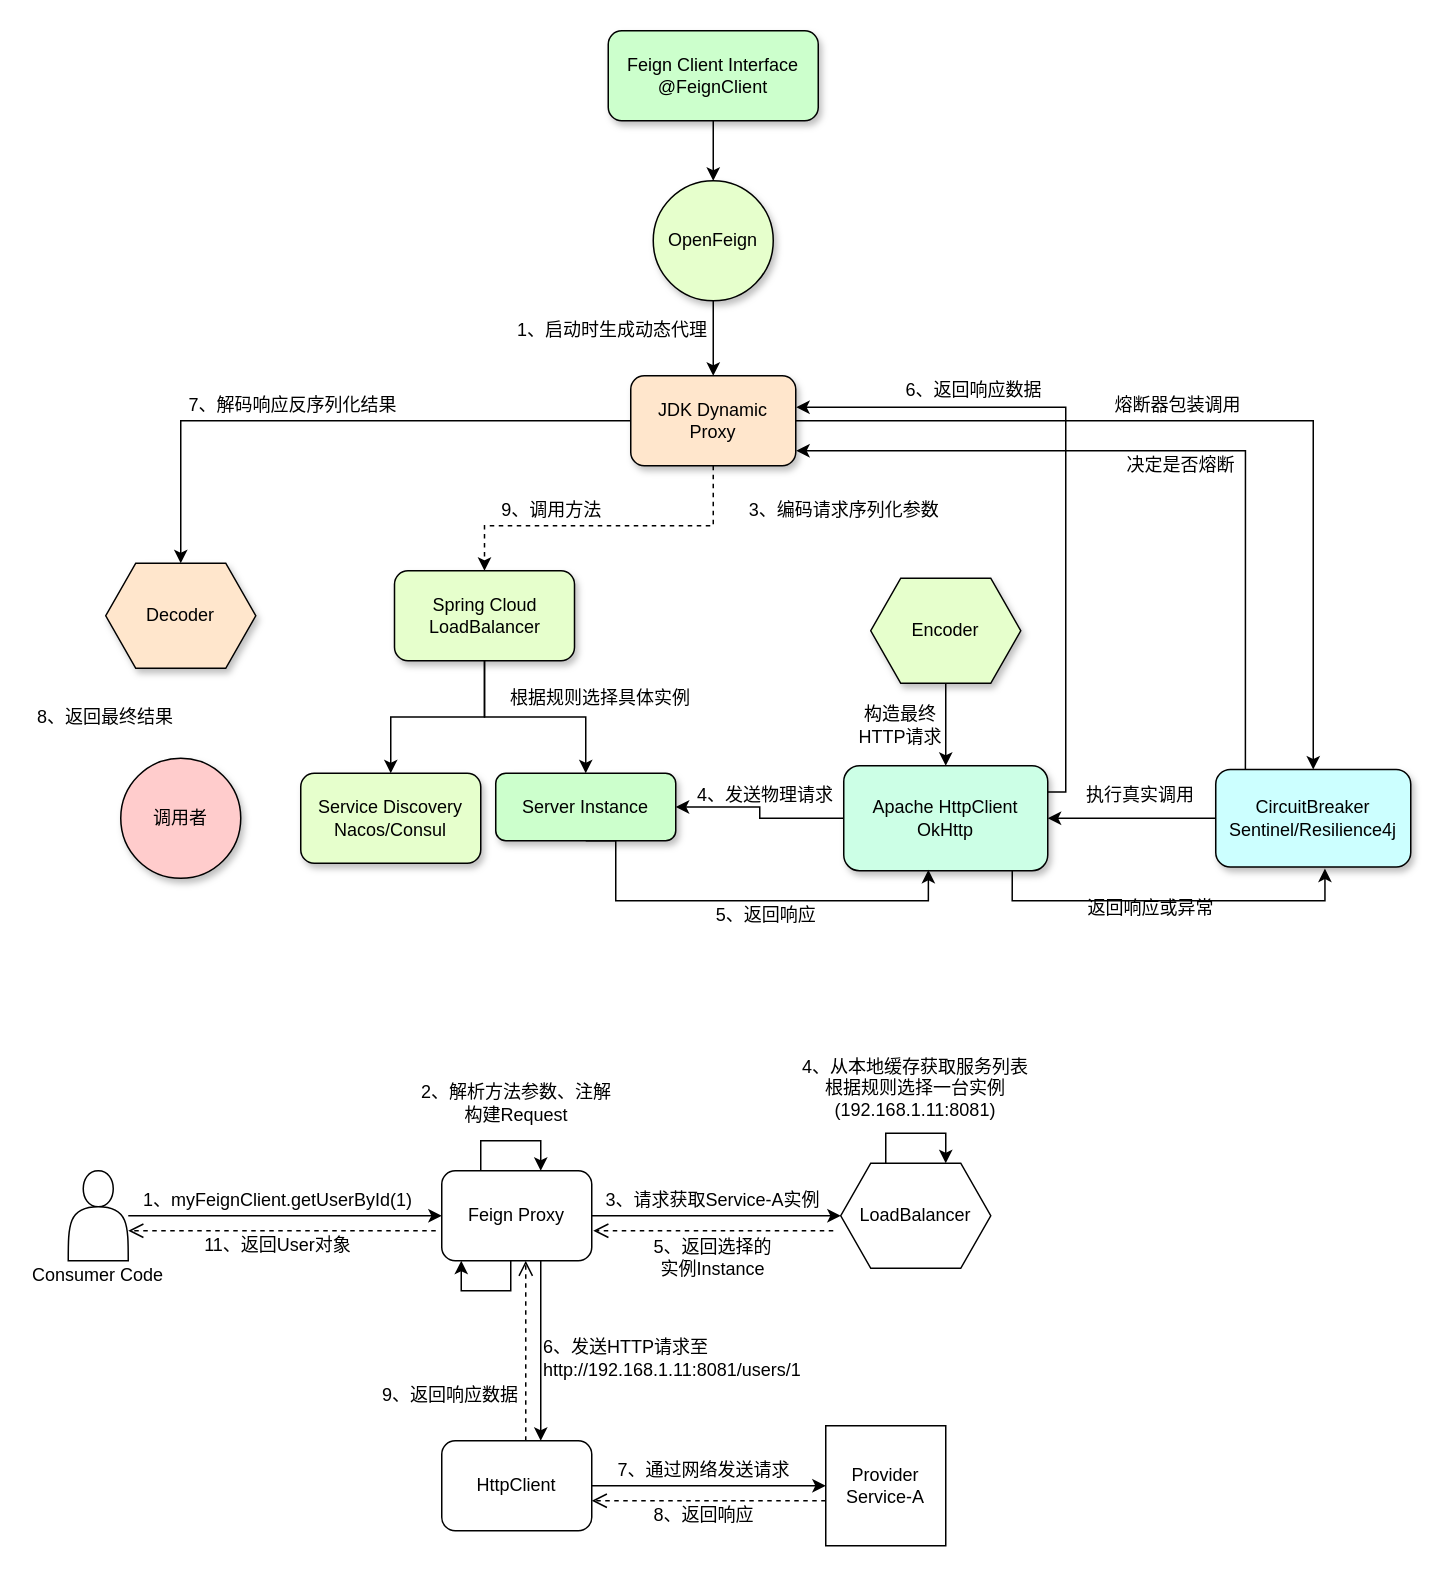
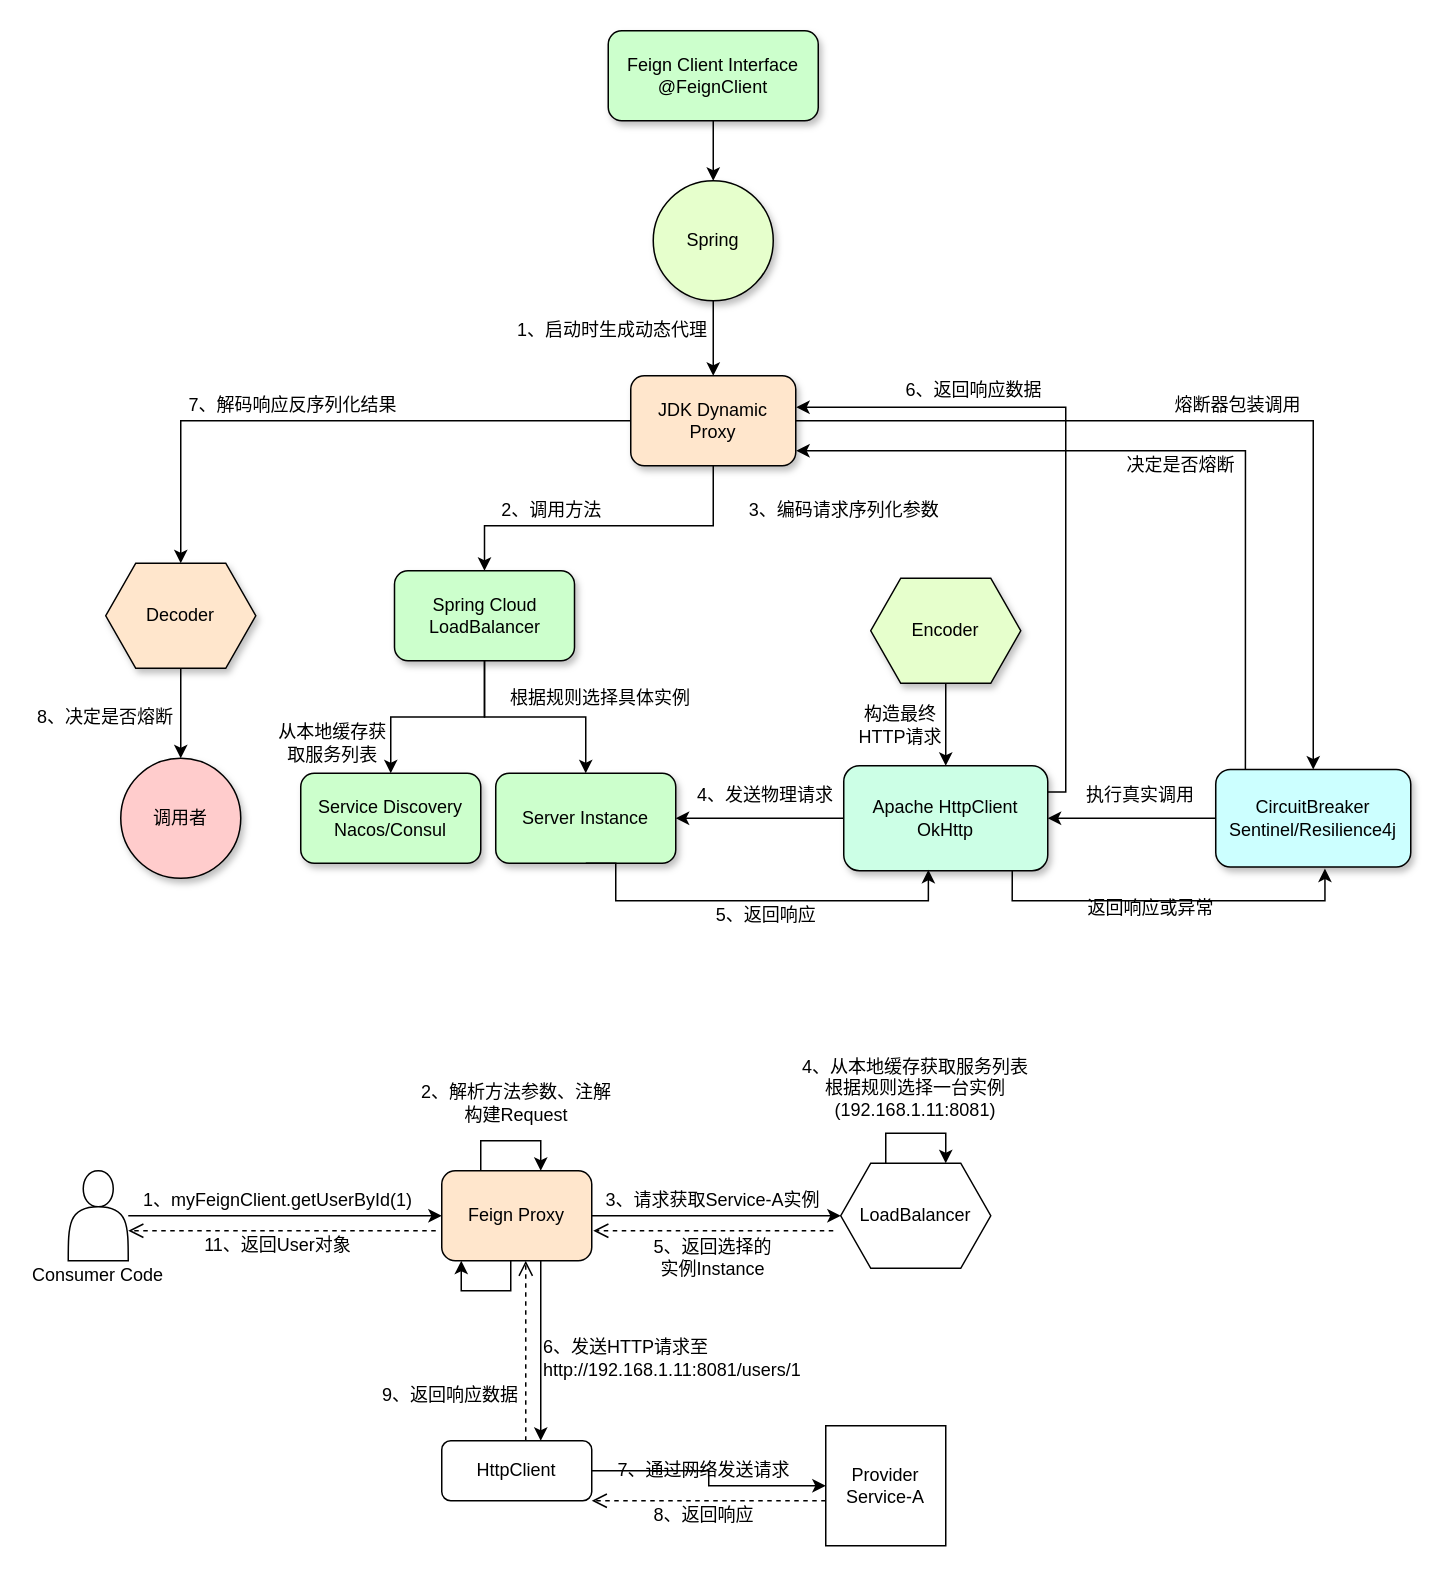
node "OpenFeign": label "OpenFeign" -> "Spring"
node "熔断器包装调用": moved (1178, 406) -> (1238, 406)
node "9、调用方法": label "9、调用方法" -> "2、调用方法"
edge "JDK Dynamic Proxy" -> "Spring Cloud LoadBalancer": style dashed -> solid
node "Spring Cloud LoadBalancer": fillcolor #e6ffcc -> #ccffcc
edge "Decoder" -> "调用者": added
node "8、返回最终结果": label "8、返回最终结果" -> "8、决定是否熔断"
node "从本地缓存获取服务列表": added
node "Server Instance": size 180x68 -> 180x90
node "Service Discovery Nacos/Consul": fillcolor #e6ffcc -> #ccffcc
node "Feign Proxy": fillcolor #ffffff -> #ffe6cc
node "HttpClient": size 150x90 -> 150x60
